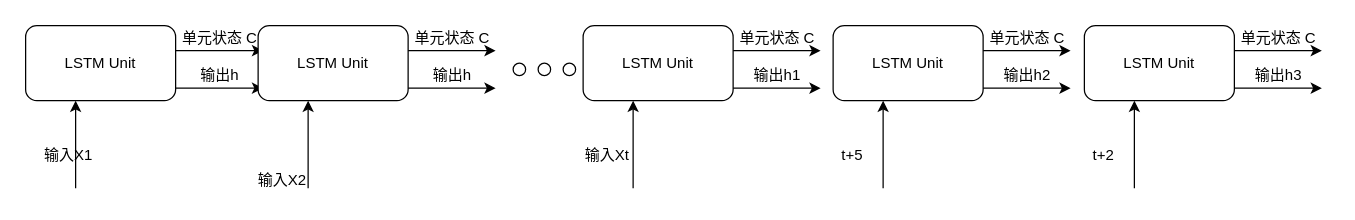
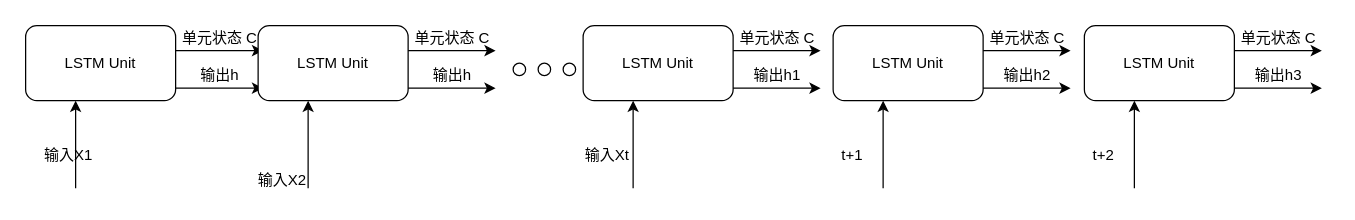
node "t+5": label "t+5" -> "t+1"
